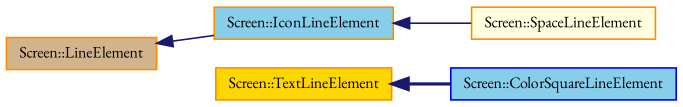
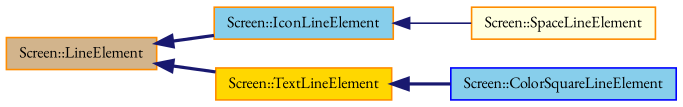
edge "Screen::IconLineElement" -> "Screen::LineElement": style solid -> bold
edge "Screen::TextLineElement" -> "Screen::LineElement": added
